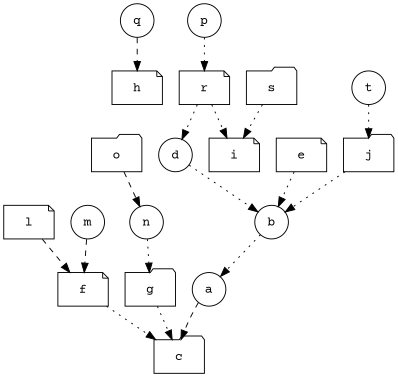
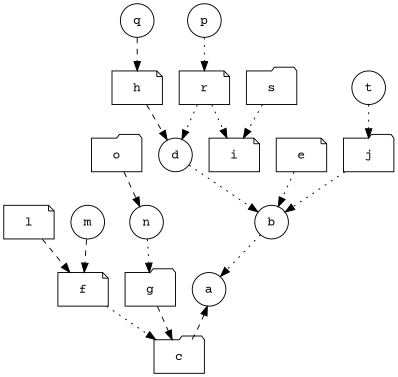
edge "h" -> "d": added
edge "a" -> "c": reversed
edge "g" -> "c": style dotted -> dashed
